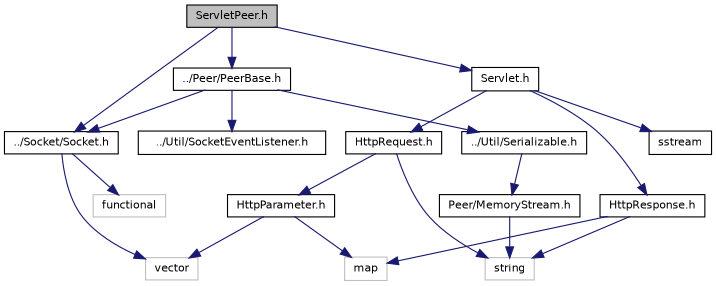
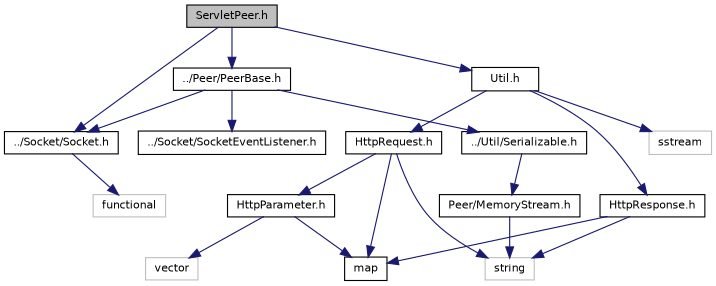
node "Servlet.h": label "Servlet.h" -> "Util.h"
node "../Util/SocketEventListener.h": label "../Util/SocketEventListener.h" -> "../Socket/SocketEventListener.h"
node "sstream": color black -> grey75
edge "HttpRequest.h" -> "map": added
edge "../Socket/Socket.h" -> "vector": removed
node "map": color grey75 -> black
